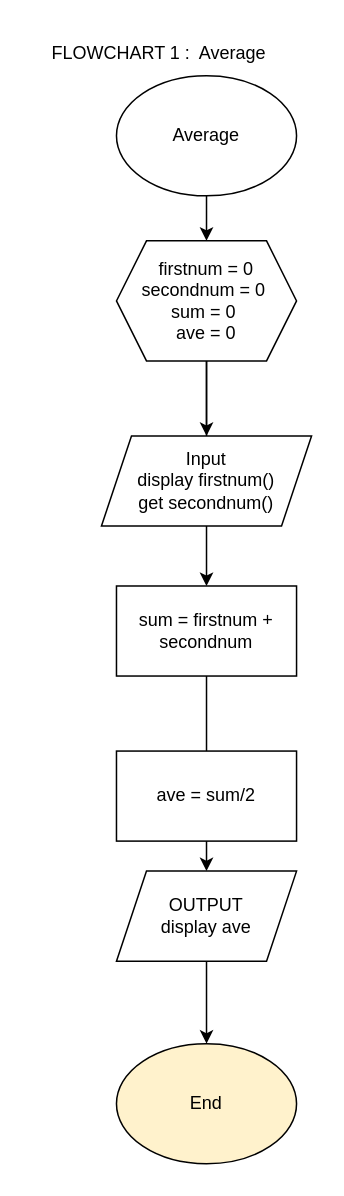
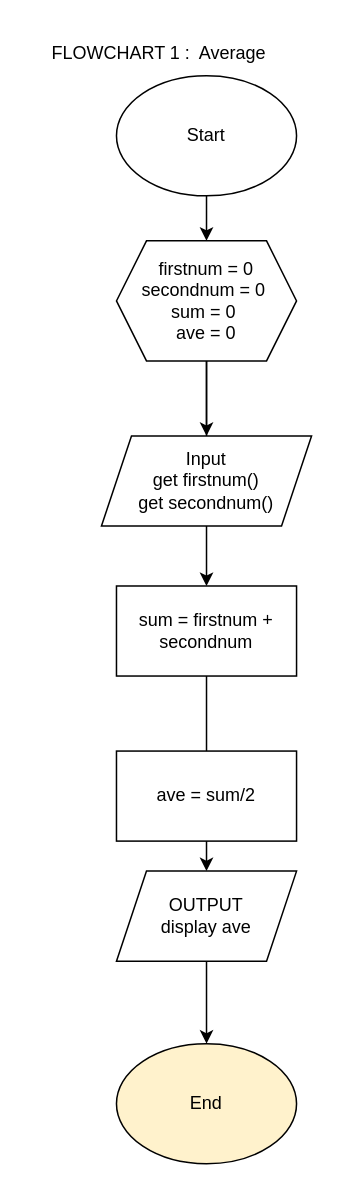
node "Average": label "Average" -> "Start"
node "Input display firstnum() get secondnum()": label "Input display firstnum() get secondnum()" -> "Input get firstnum() get secondnum()"
